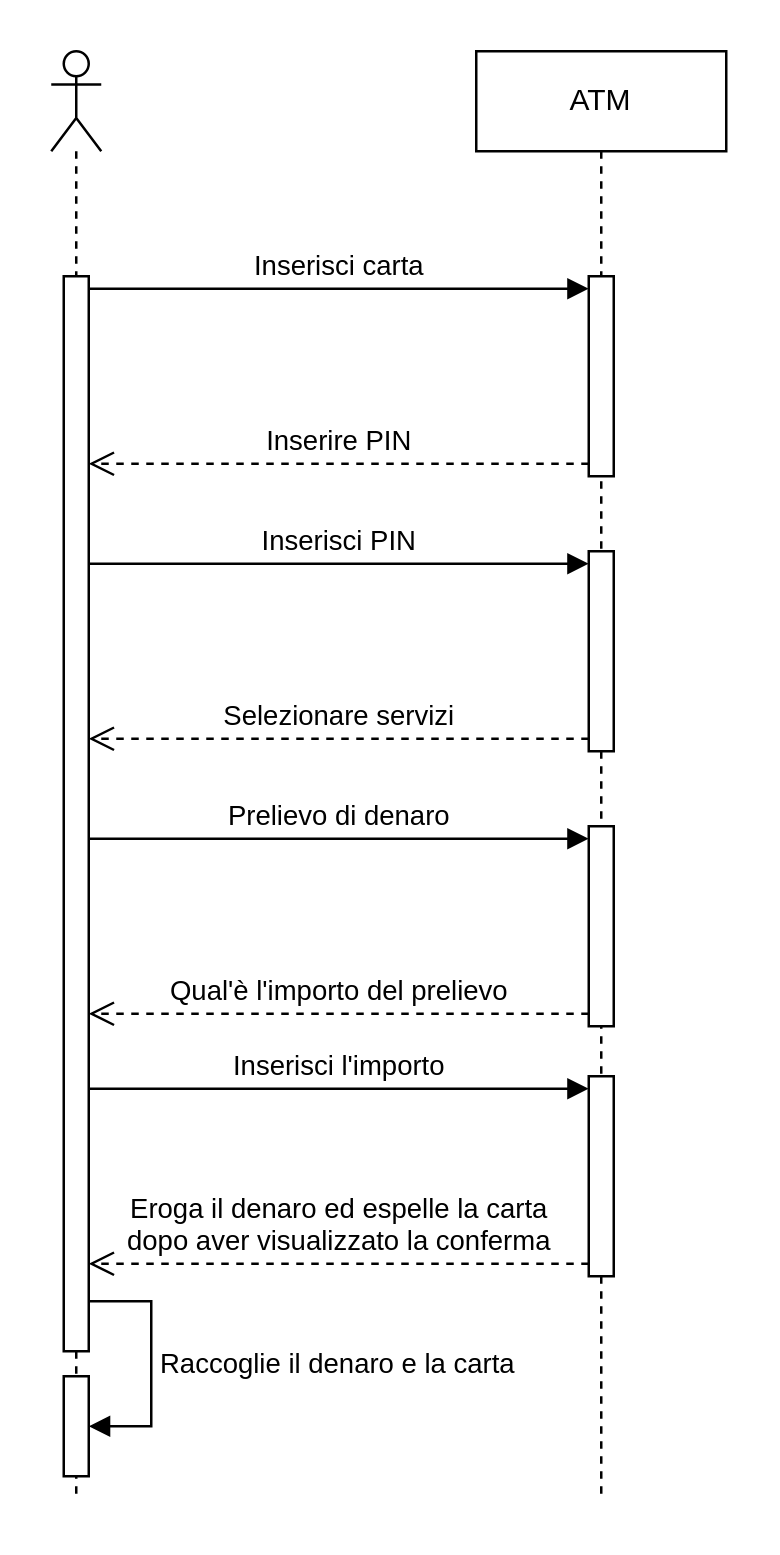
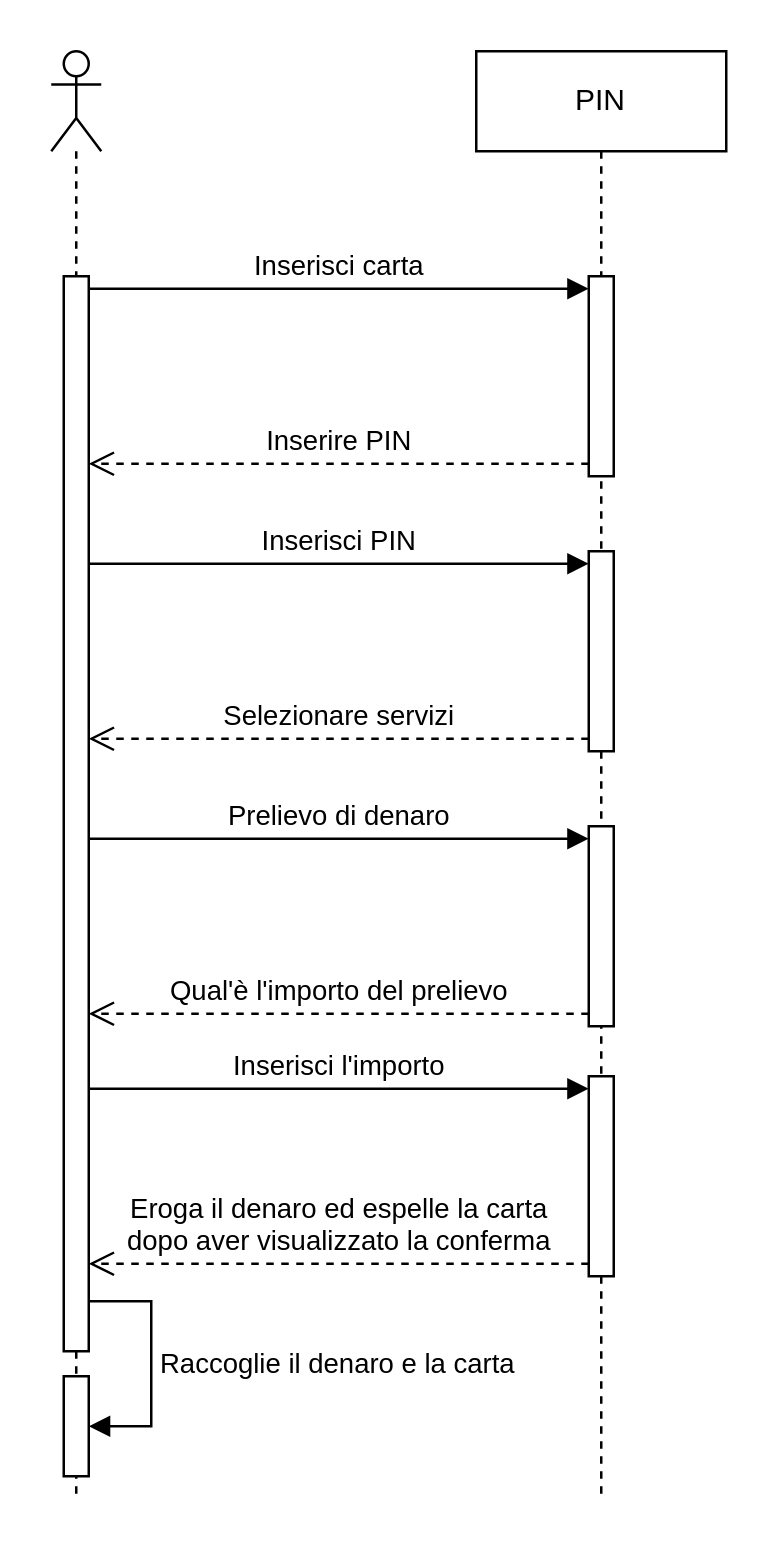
node "ATM": label "ATM" -> "PIN"
